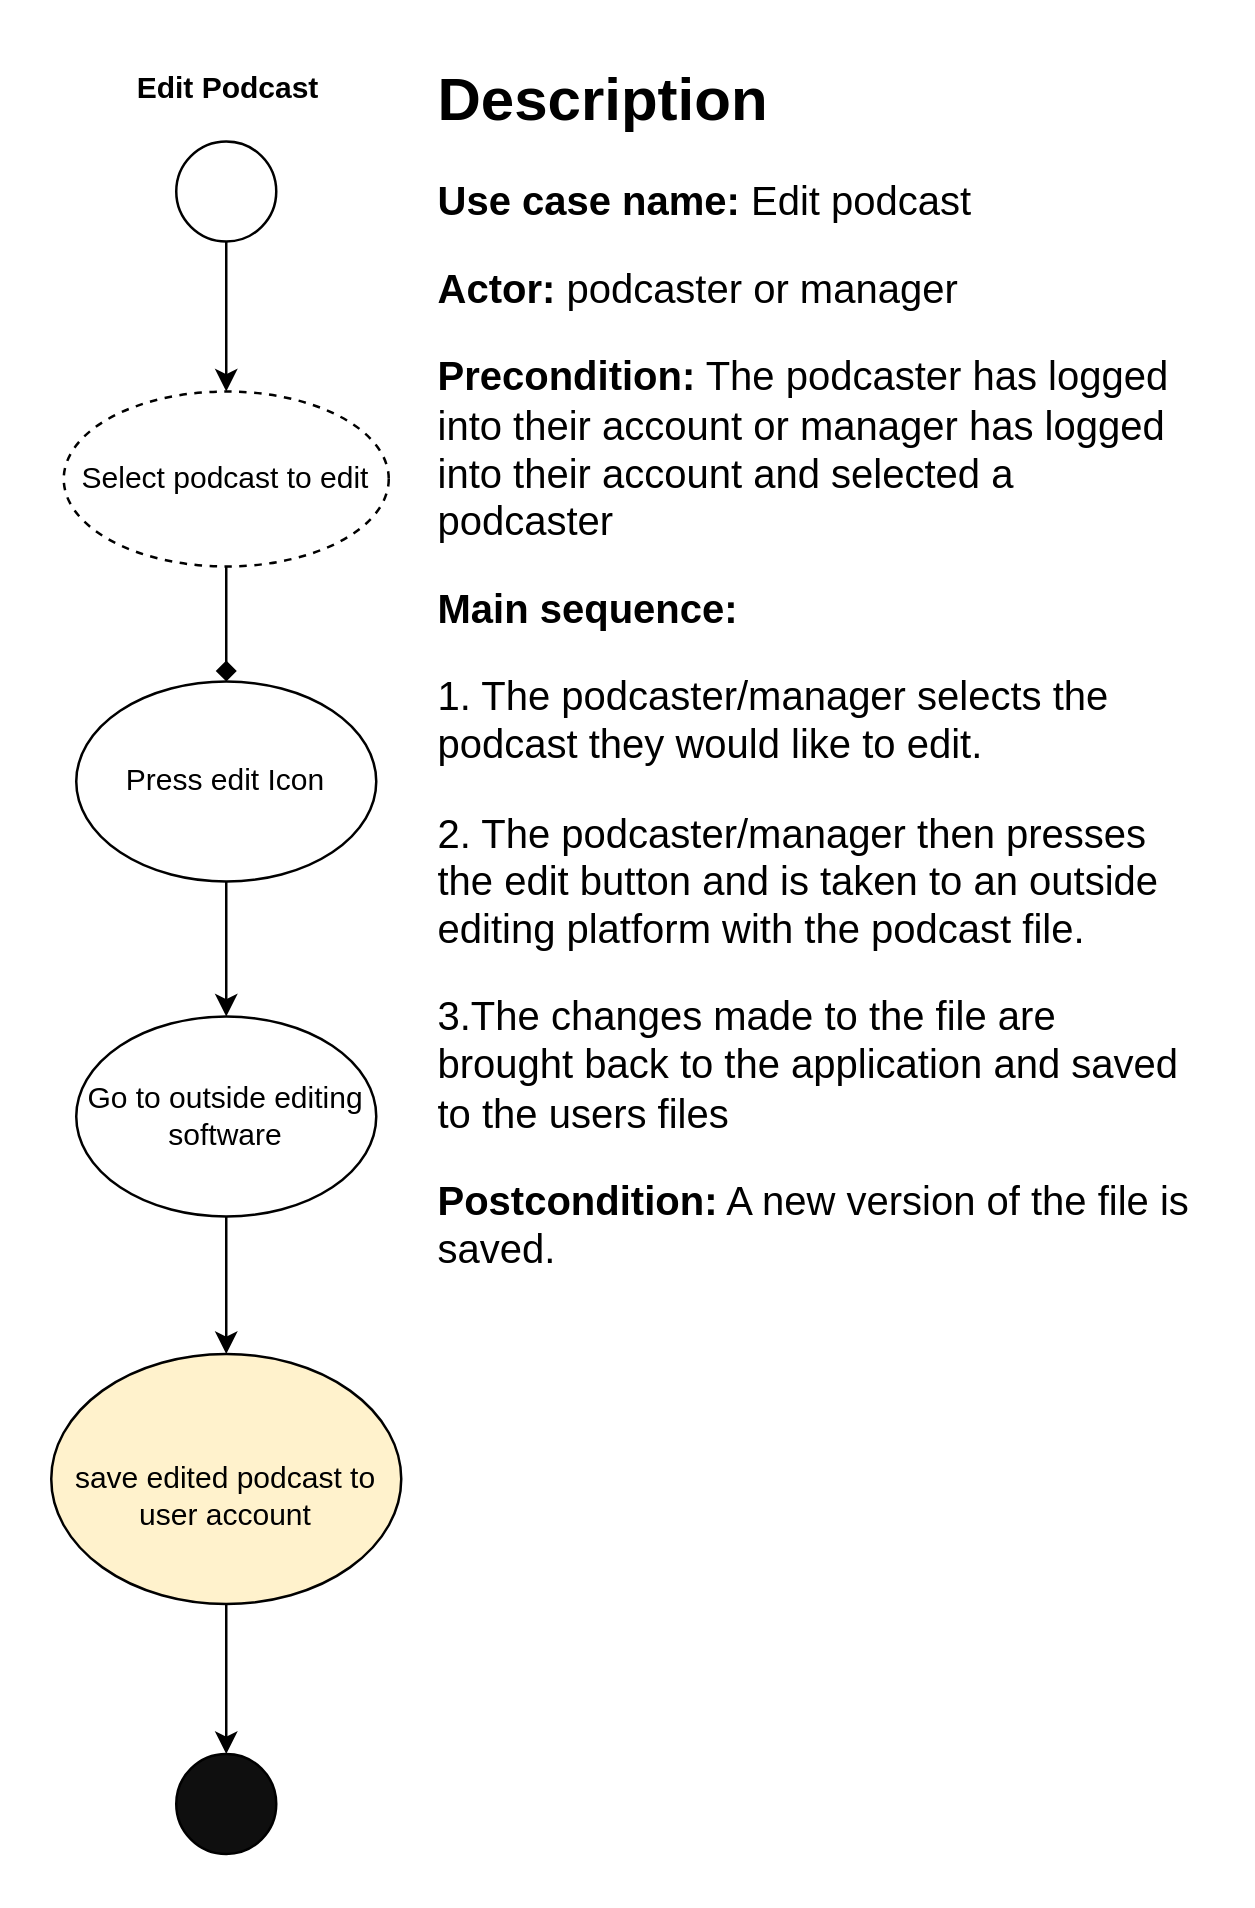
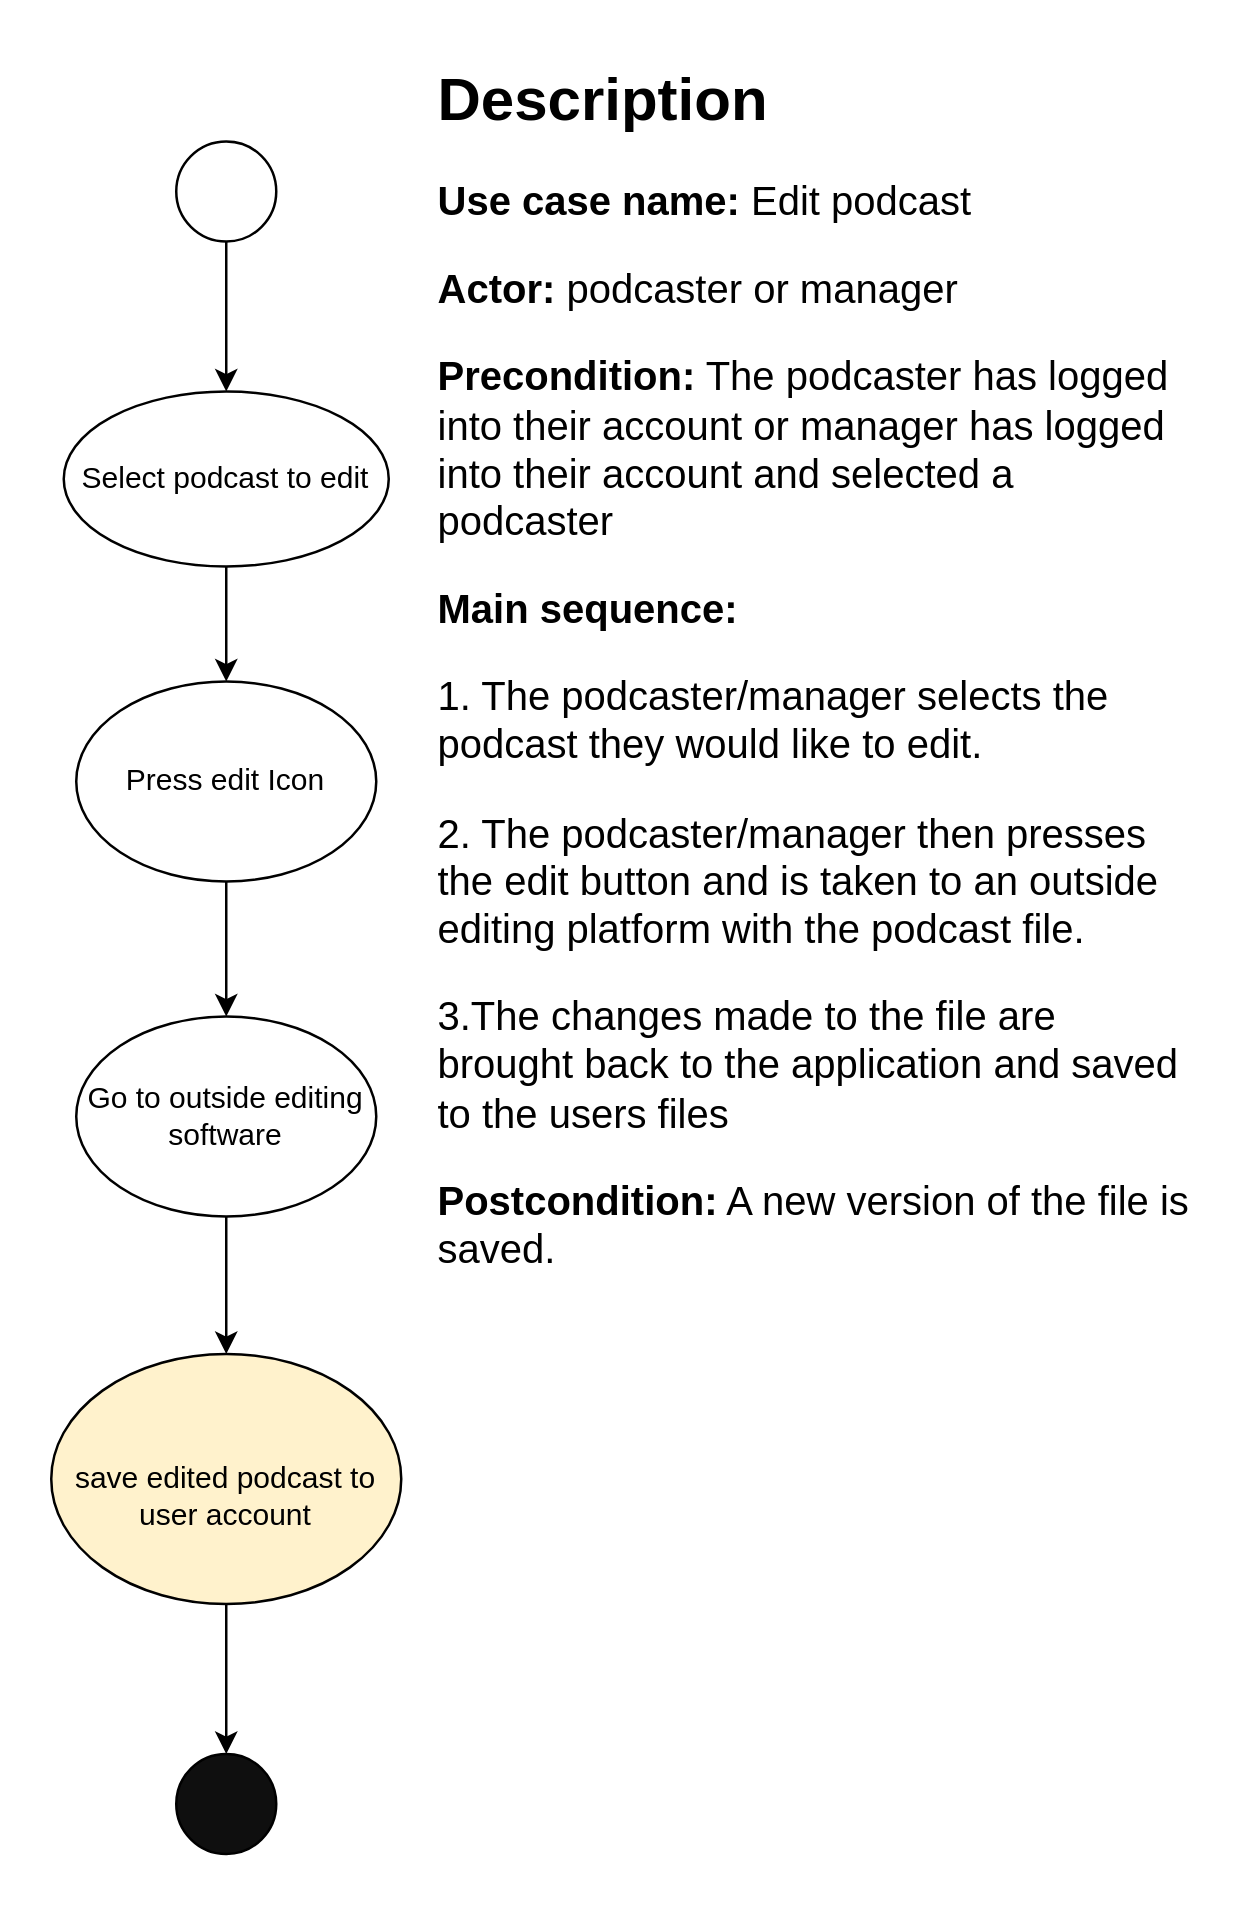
node "Edit Podcast": removed
node "Select podcast to edit": style dashed -> solid
edge "Select podcast to edit" -> "Press edit Icon": arrowhead diamond -> classic
